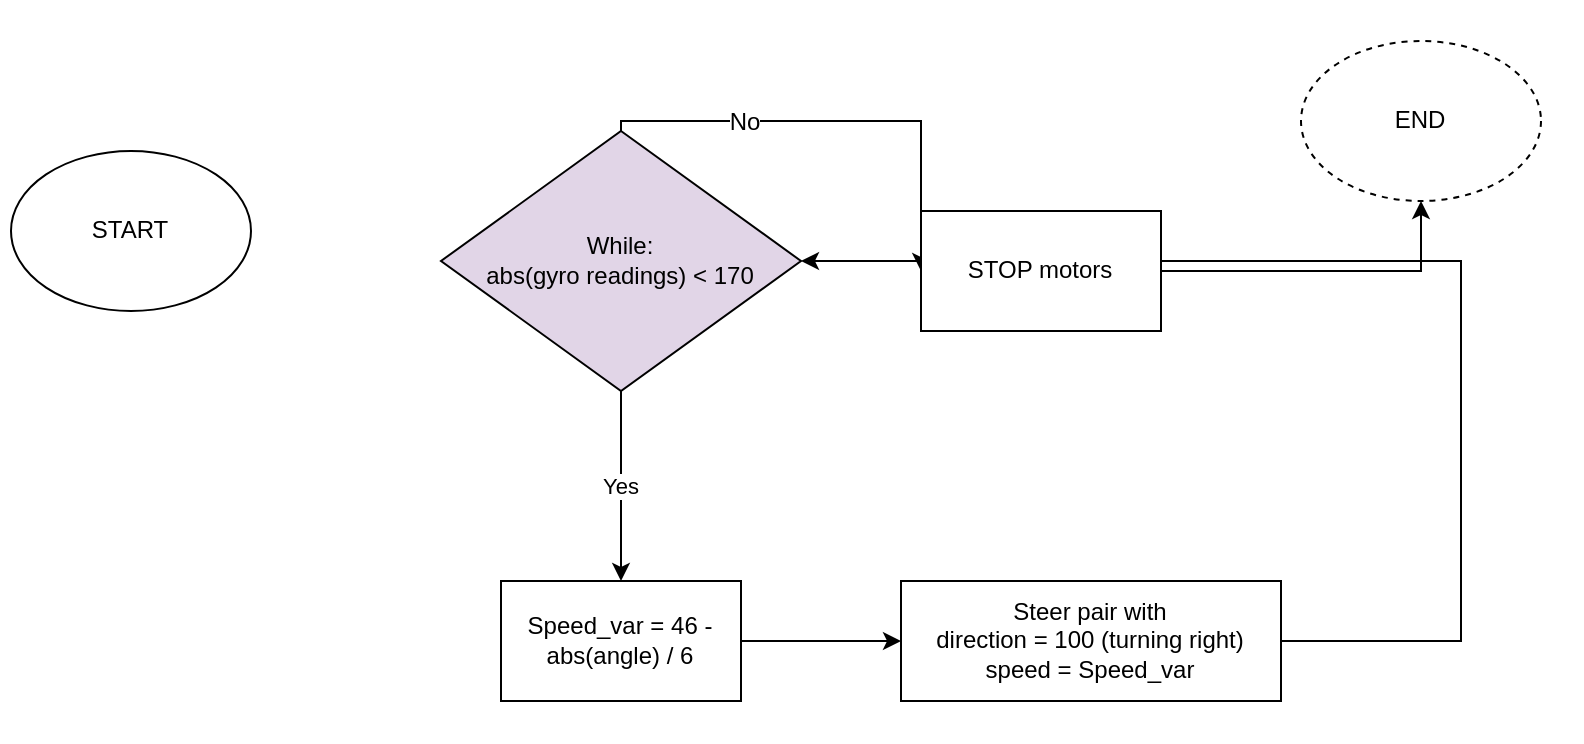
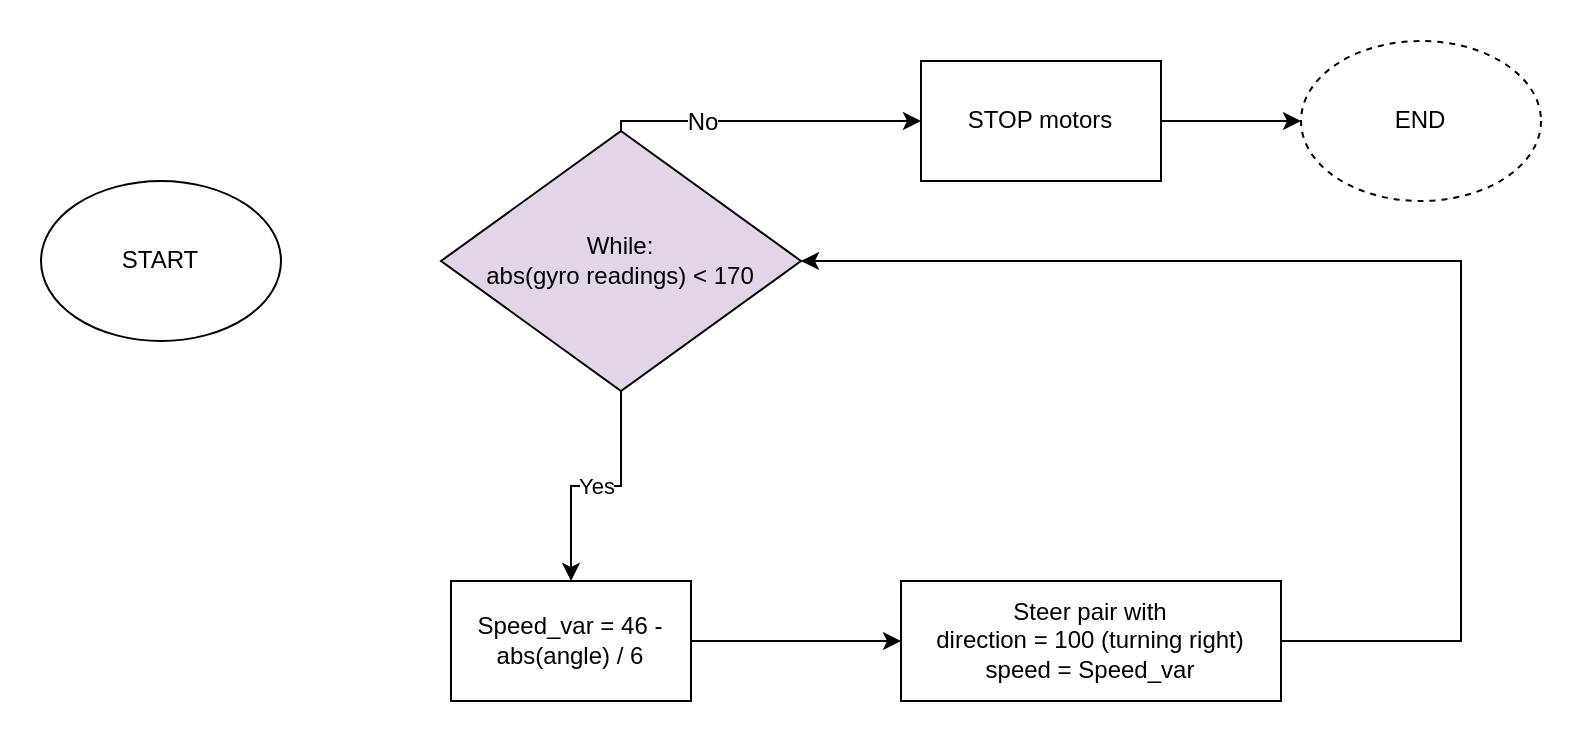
node "START": moved (131, 231) -> (161, 261)
node "STOP motors": moved (1041, 271) -> (1041, 121)
node "Speed_var = 46 - abs(angle) / 6": moved (621, 641) -> (571, 641)
